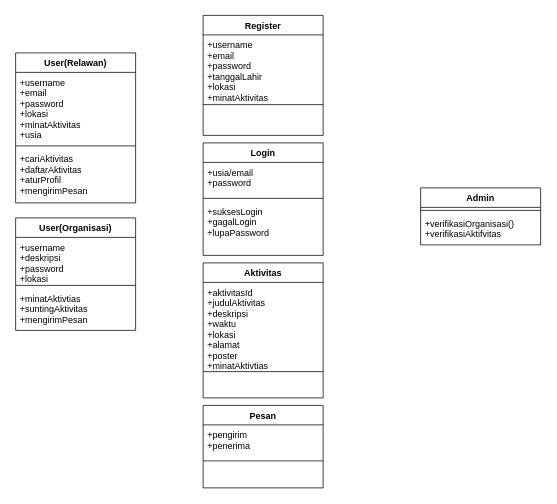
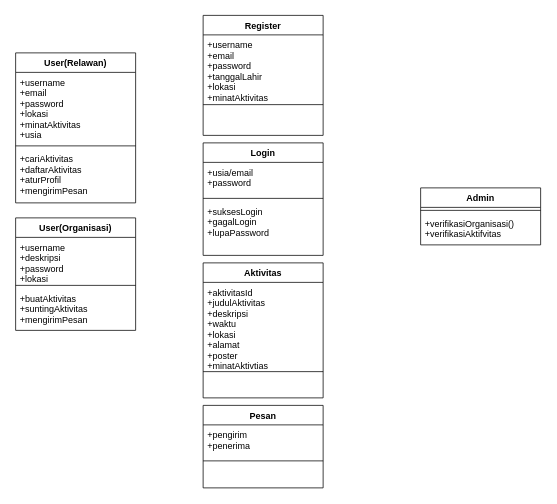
node "+minatAktivtias +suntingAktivitas +mengirimPesan": label "+minatAktivtias +suntingAktivitas +mengirimPesan" -> "+buatAktivitas +suntingAktivitas +mengirimPesan"
